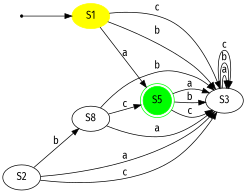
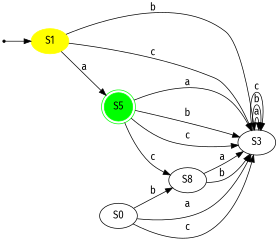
edge "S8" -> "S5": reversed
node "S2": label "S2" -> "S0"
